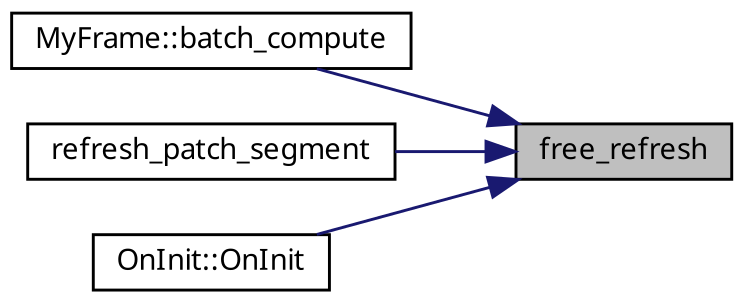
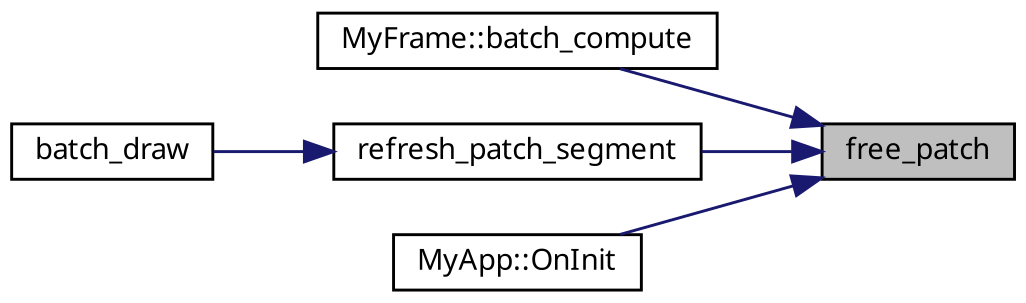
node "batch_draw": added
node "free_refresh": label "free_refresh" -> "free_patch"
node "OnInit::OnInit": label "OnInit::OnInit" -> "MyApp::OnInit"
